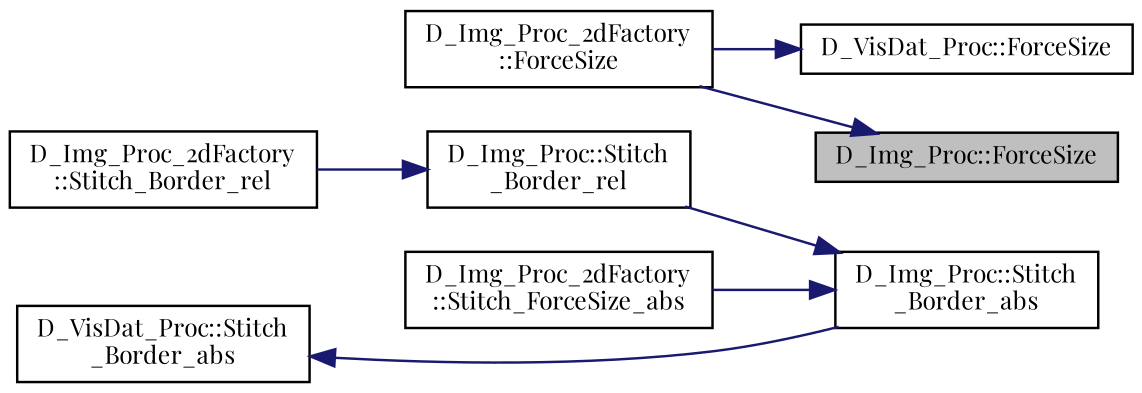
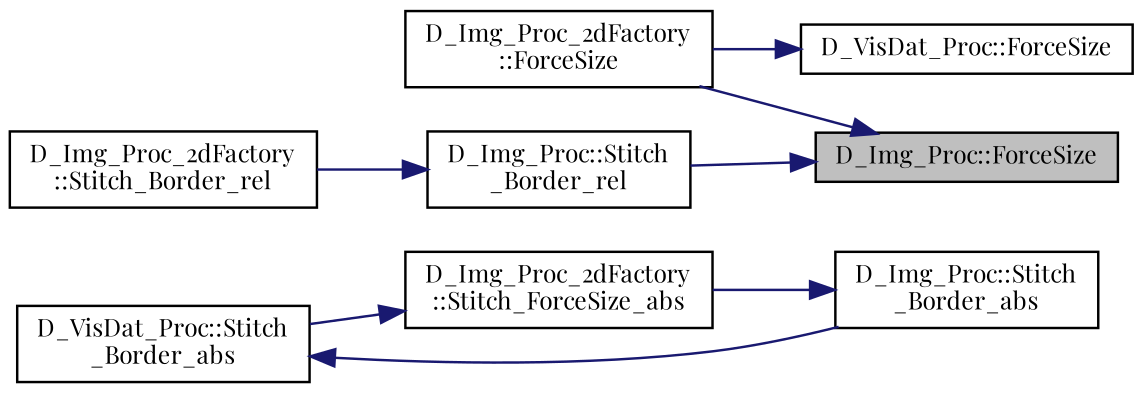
edge "D_Img_Proc::Stitch _Border_rel" -> "D_Img_Proc::Stitch _Border_abs": now "D_Img_Proc::Stitch _Border_rel" -> "D_Img_Proc::ForceSize"
edge "D_VisDat_Proc::Stitch _Border_abs" -> "D_Img_Proc_2dFactory ::Stitch_ForceSize_abs": added
